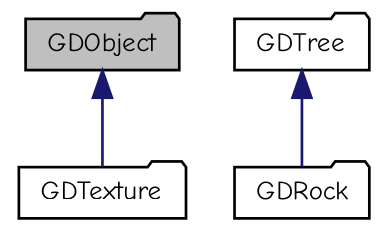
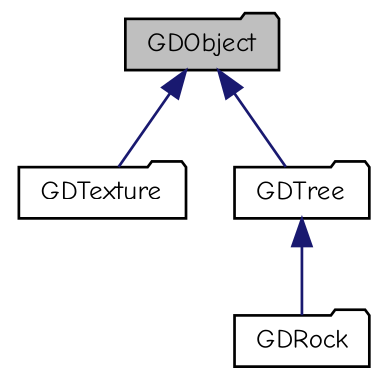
edge "GDTree" -> "GDObject": added
